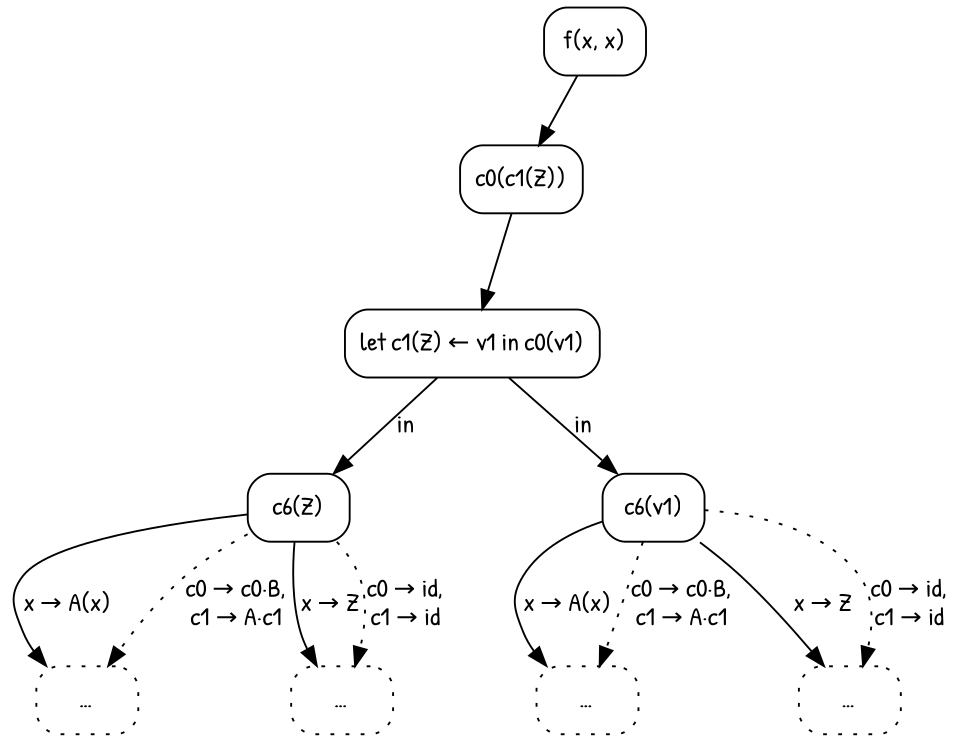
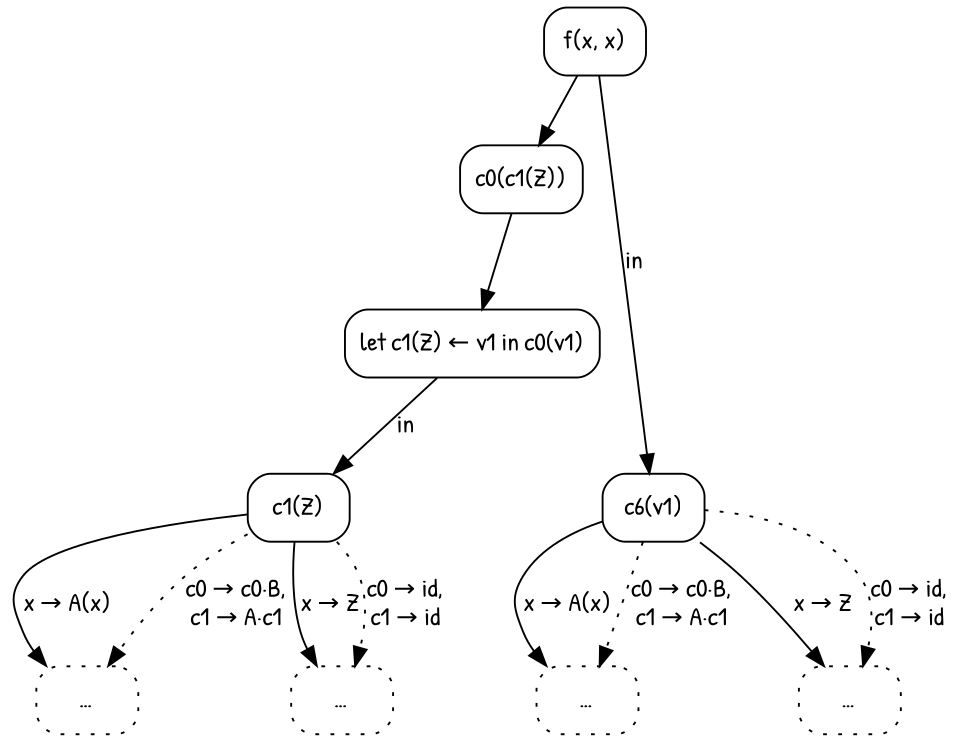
edge "let c1(Z) ← v1 in c0(v1)" -> "c6(v1)": now "f(x, x)" -> "c6(v1)"
node "c6(Z)": label "c6(Z)" -> "c1(Z)"
